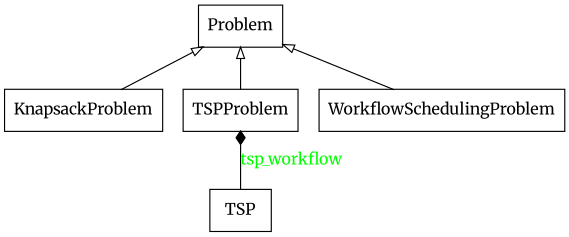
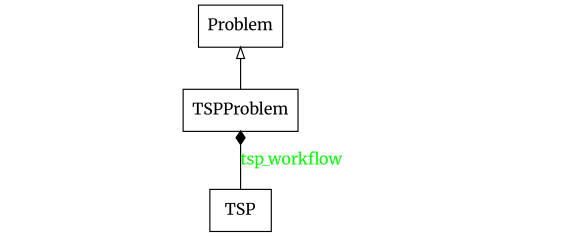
node "KnapsackProblem": removed
node "WorkflowSchedulingProblem": removed
